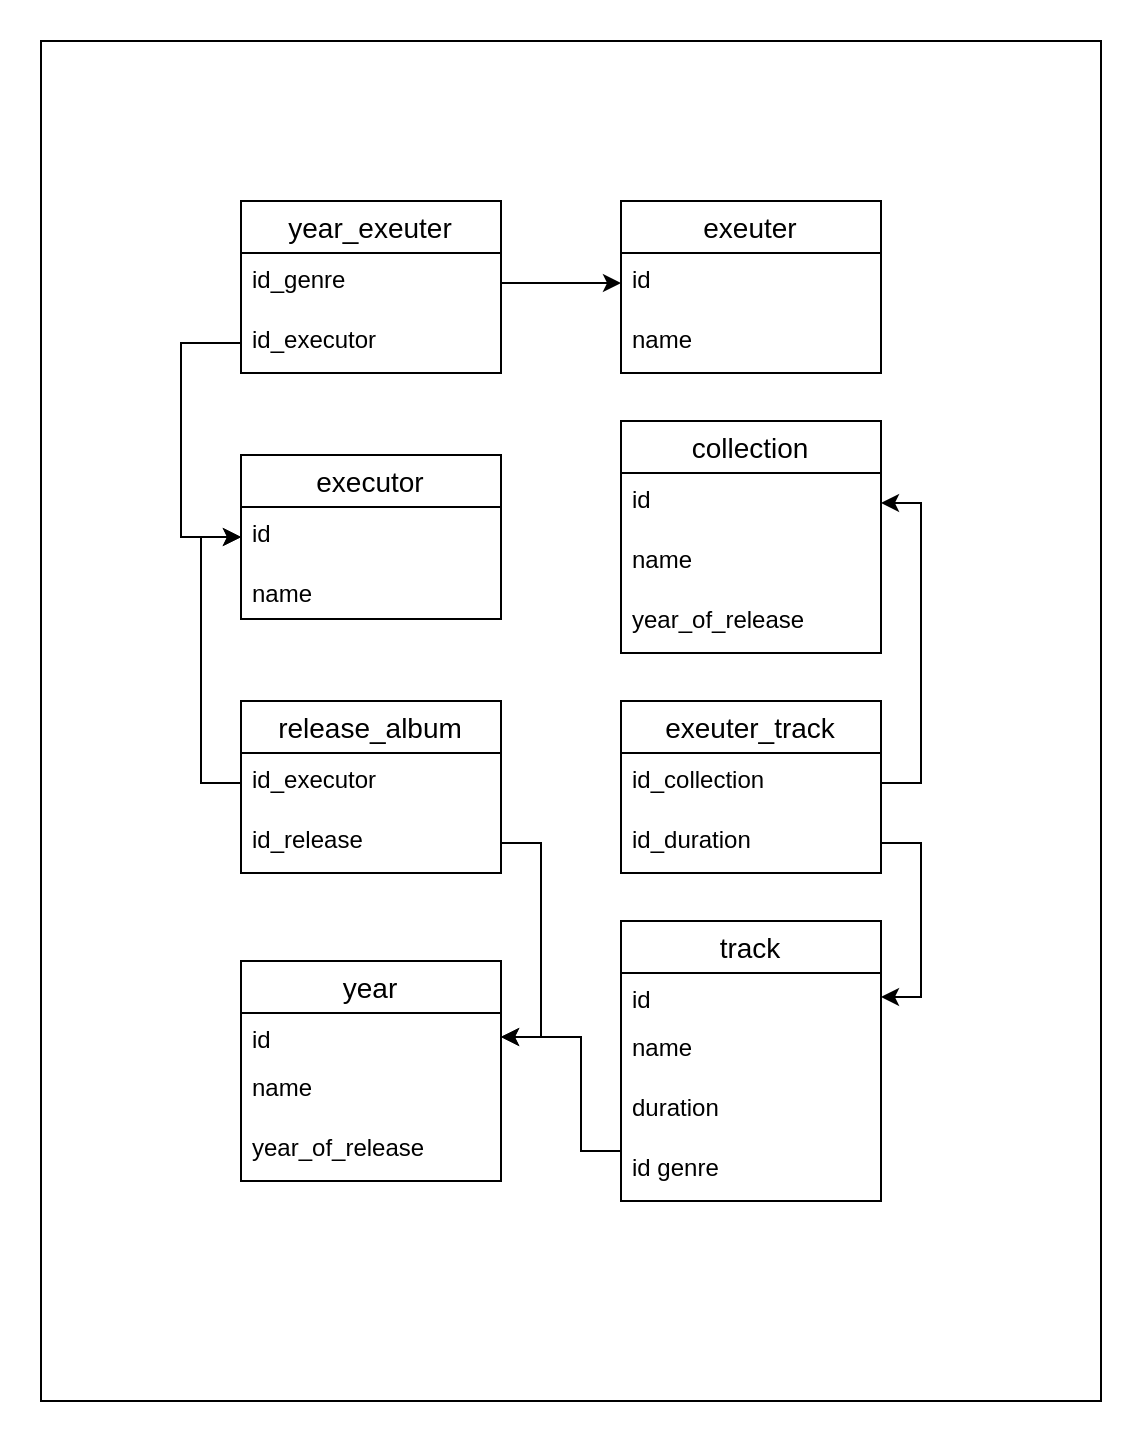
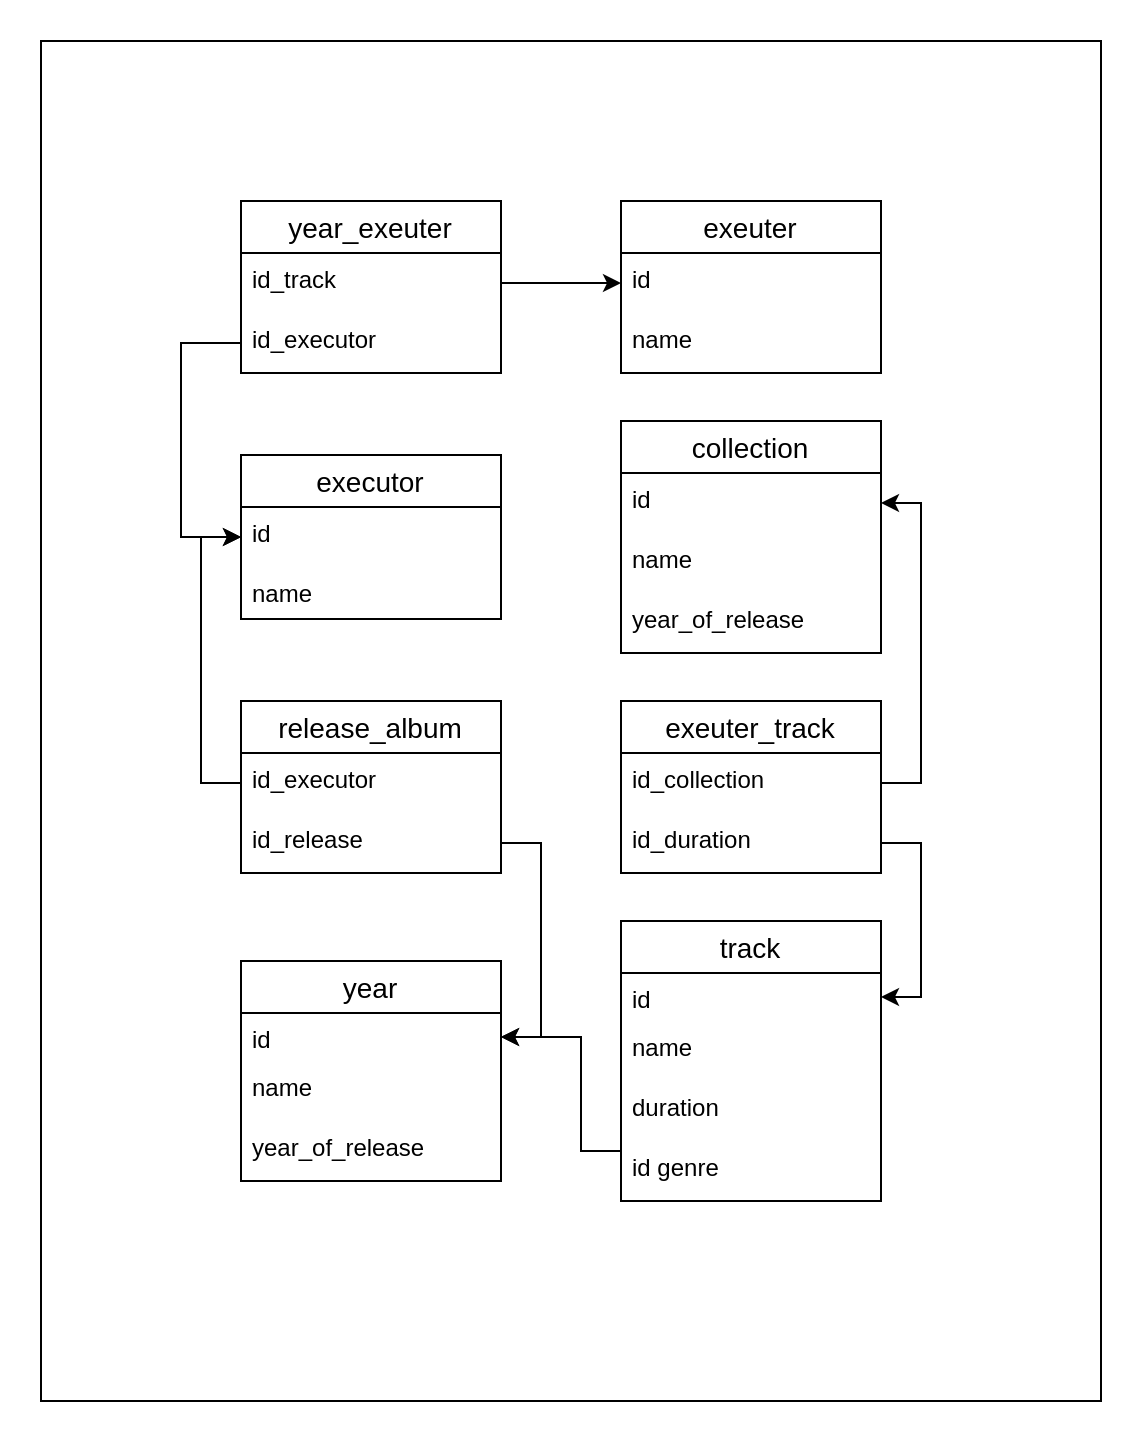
node "id_genre": label "id_genre" -> "id_track"
